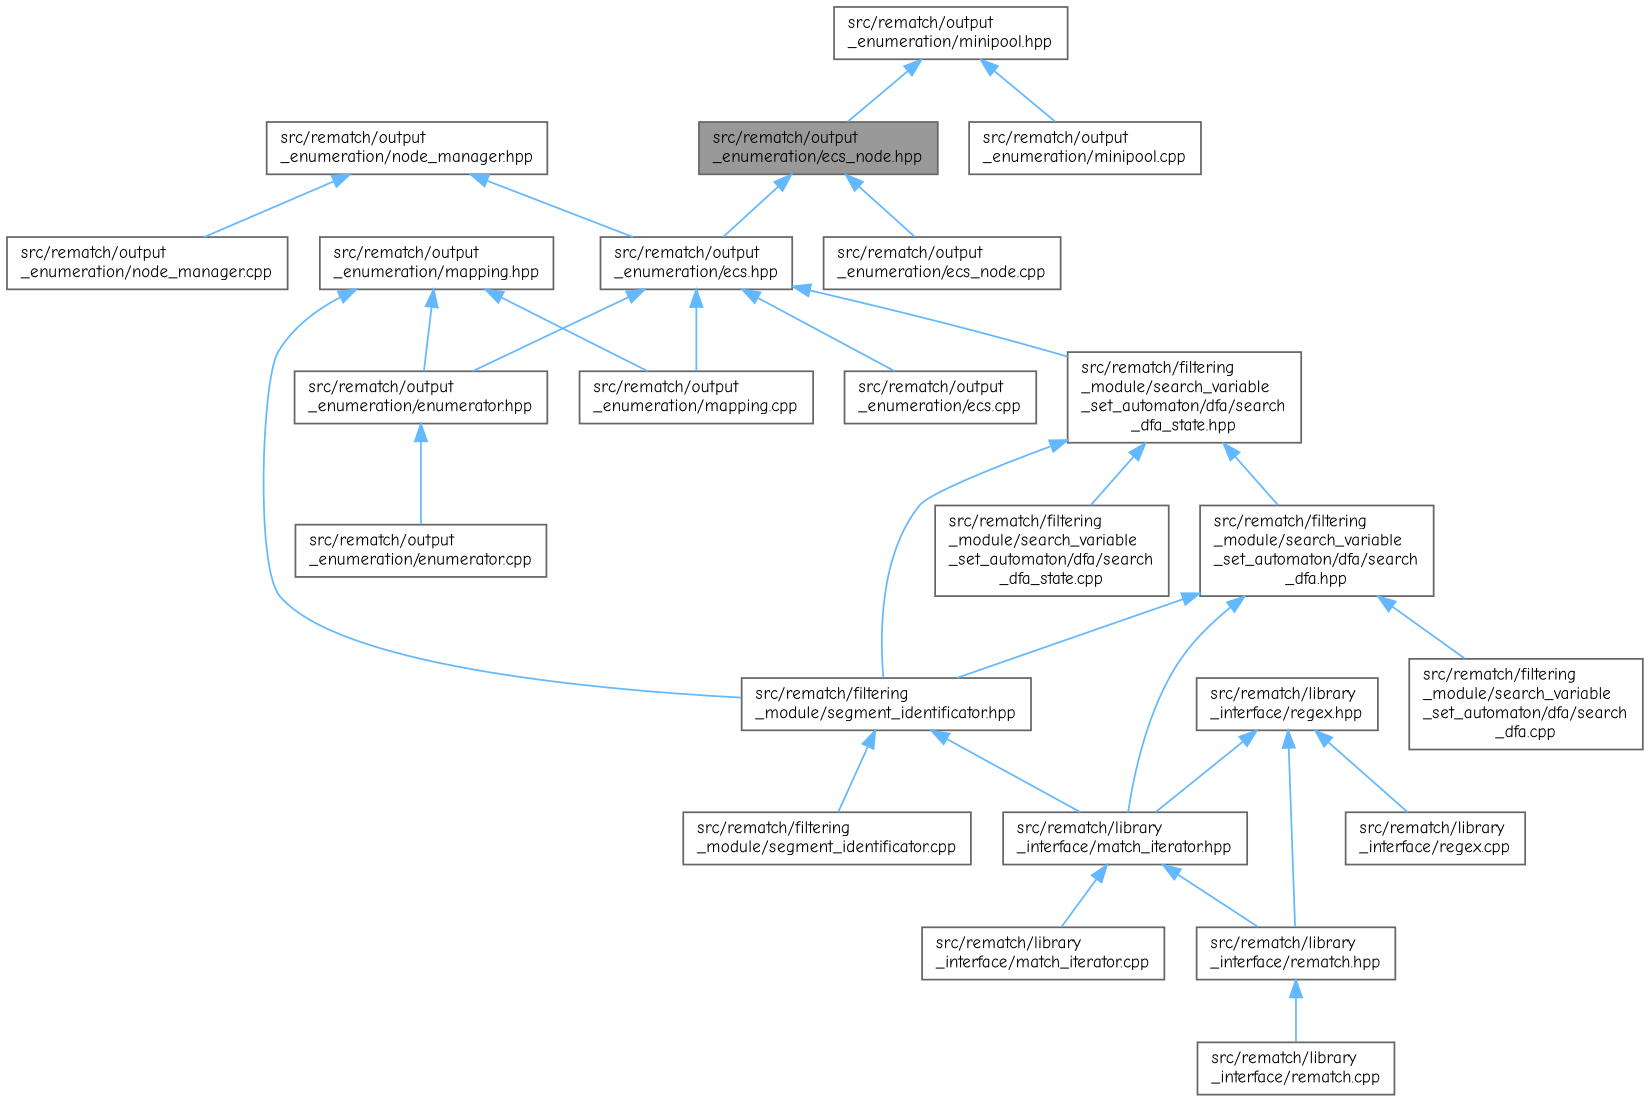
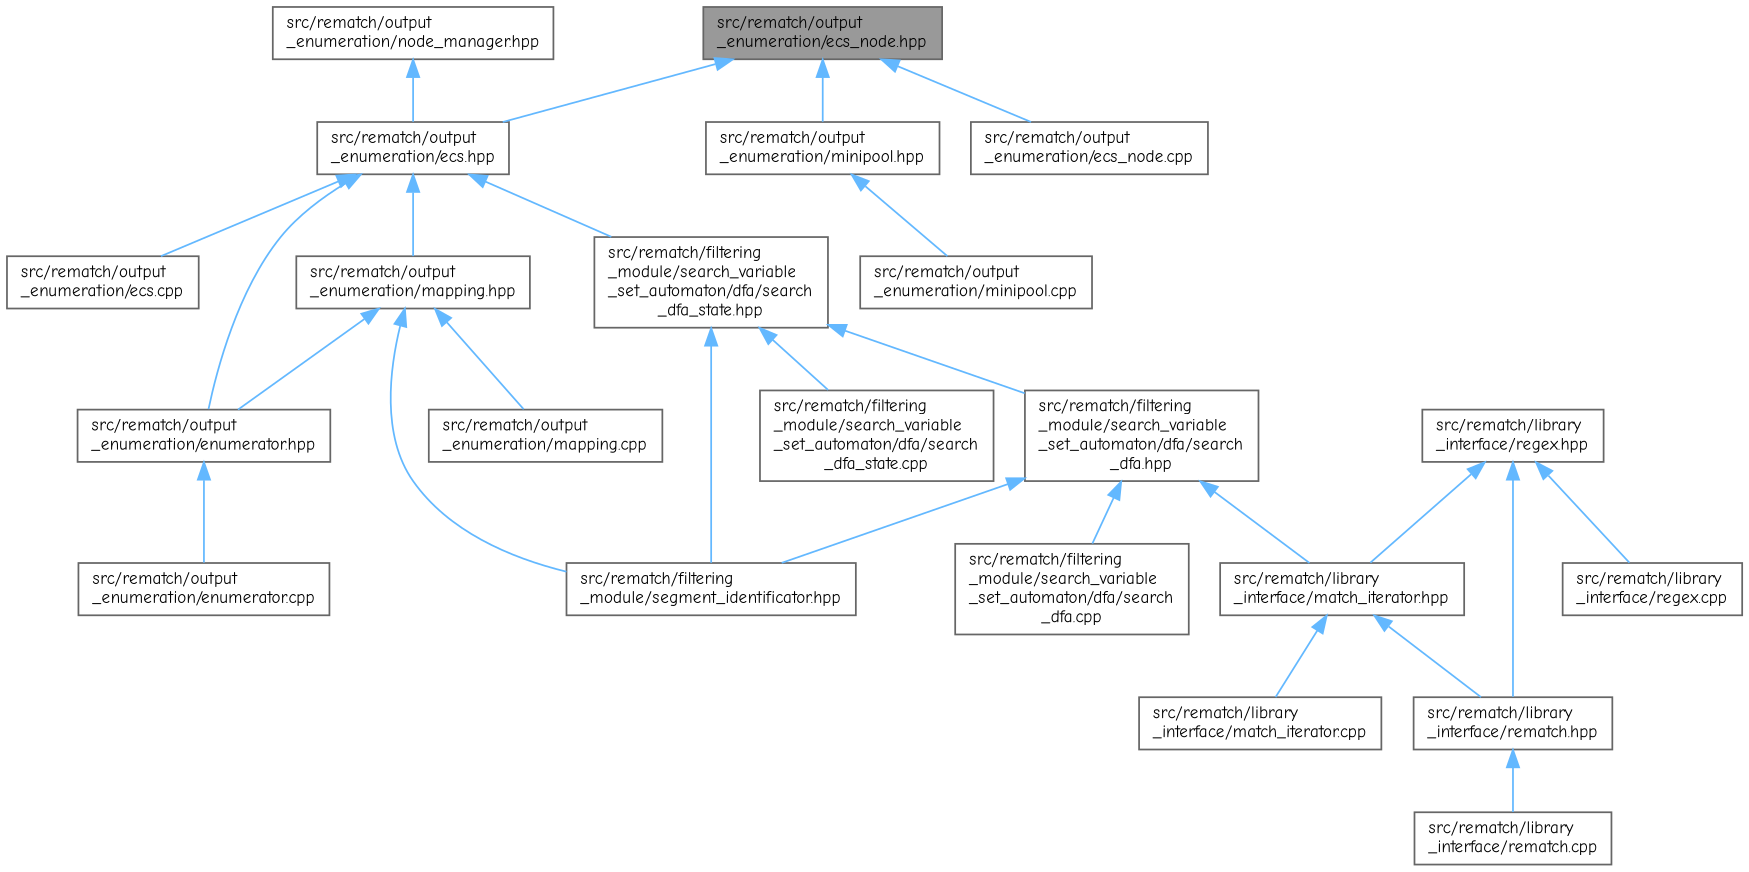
edge "src/rematch/output _enumeration/ecs_node.hpp" -> "src/rematch/output _enumeration/minipool.hpp": reversed
node "src/rematch/output _enumeration/node_manager.cpp": removed
edge "src/rematch/output _enumeration/mapping.cpp" -> "src/rematch/output _enumeration/ecs.hpp": now "src/rematch/output _enumeration/mapping.hpp" -> "src/rematch/output _enumeration/ecs.hpp"
edge "src/rematch/library _interface/match_iterator.hpp" -> "src/rematch/filtering _module/segment_identificator.hpp": removed
node "src/rematch/filtering _module/segment_identificator.cpp": removed
